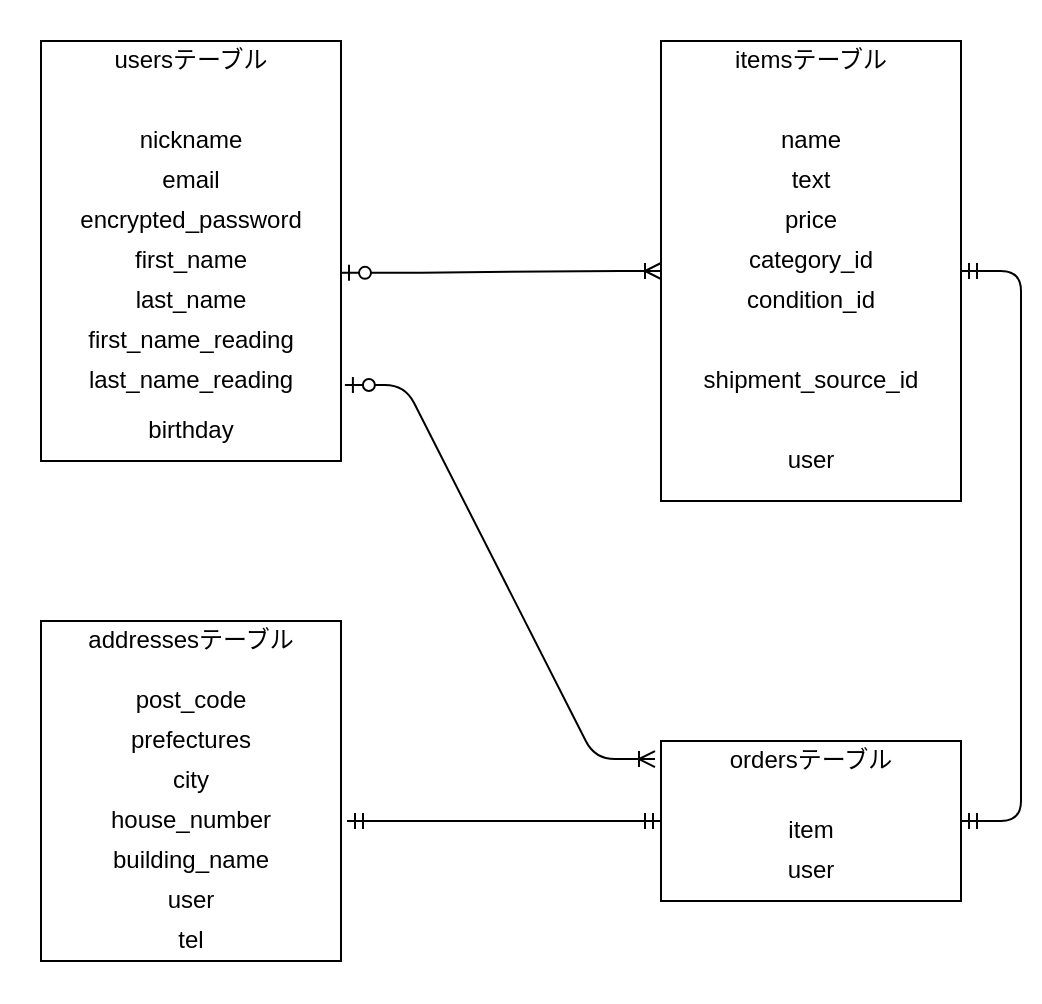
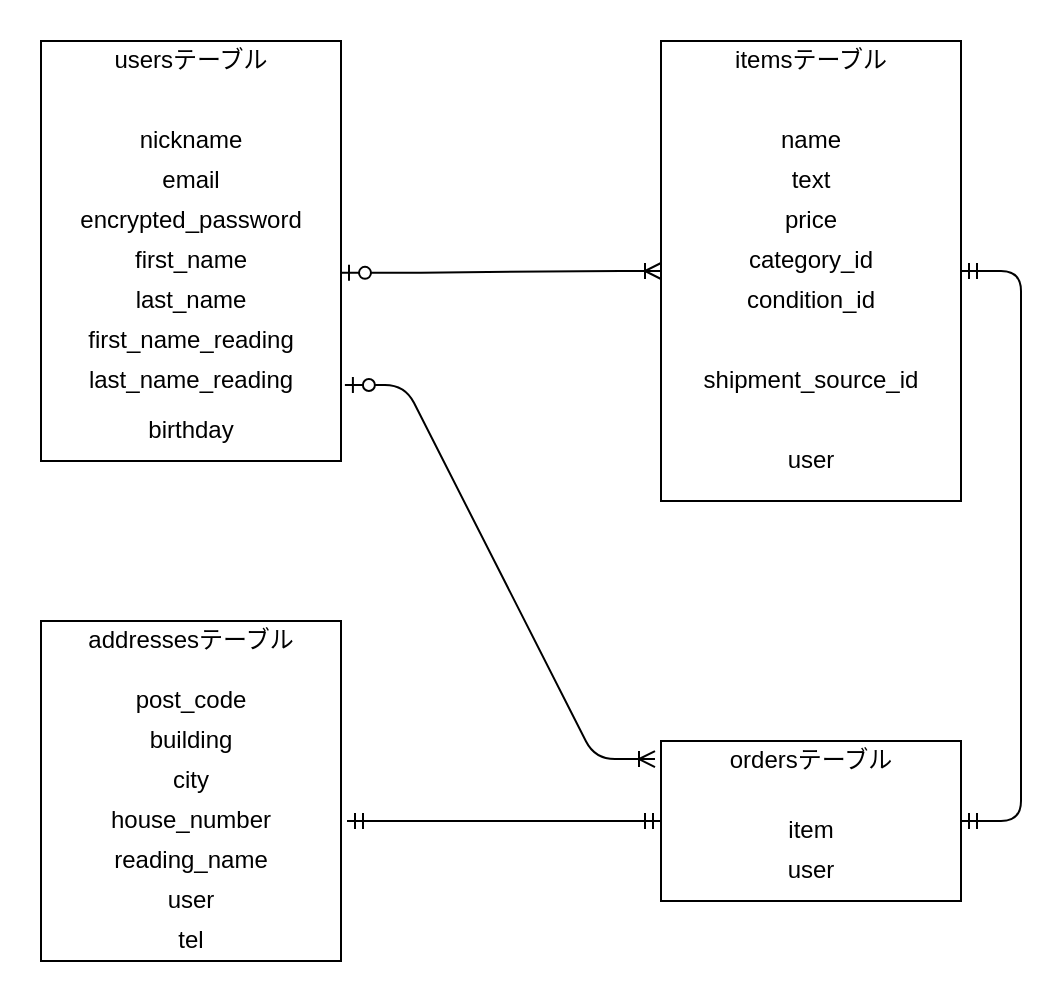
node "prefectures": label "prefectures" -> "building"
node "building_name": label "building_name" -> "reading_name"
